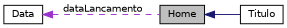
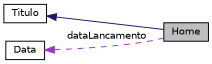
edge "Titulo" -> "Home": reversed
